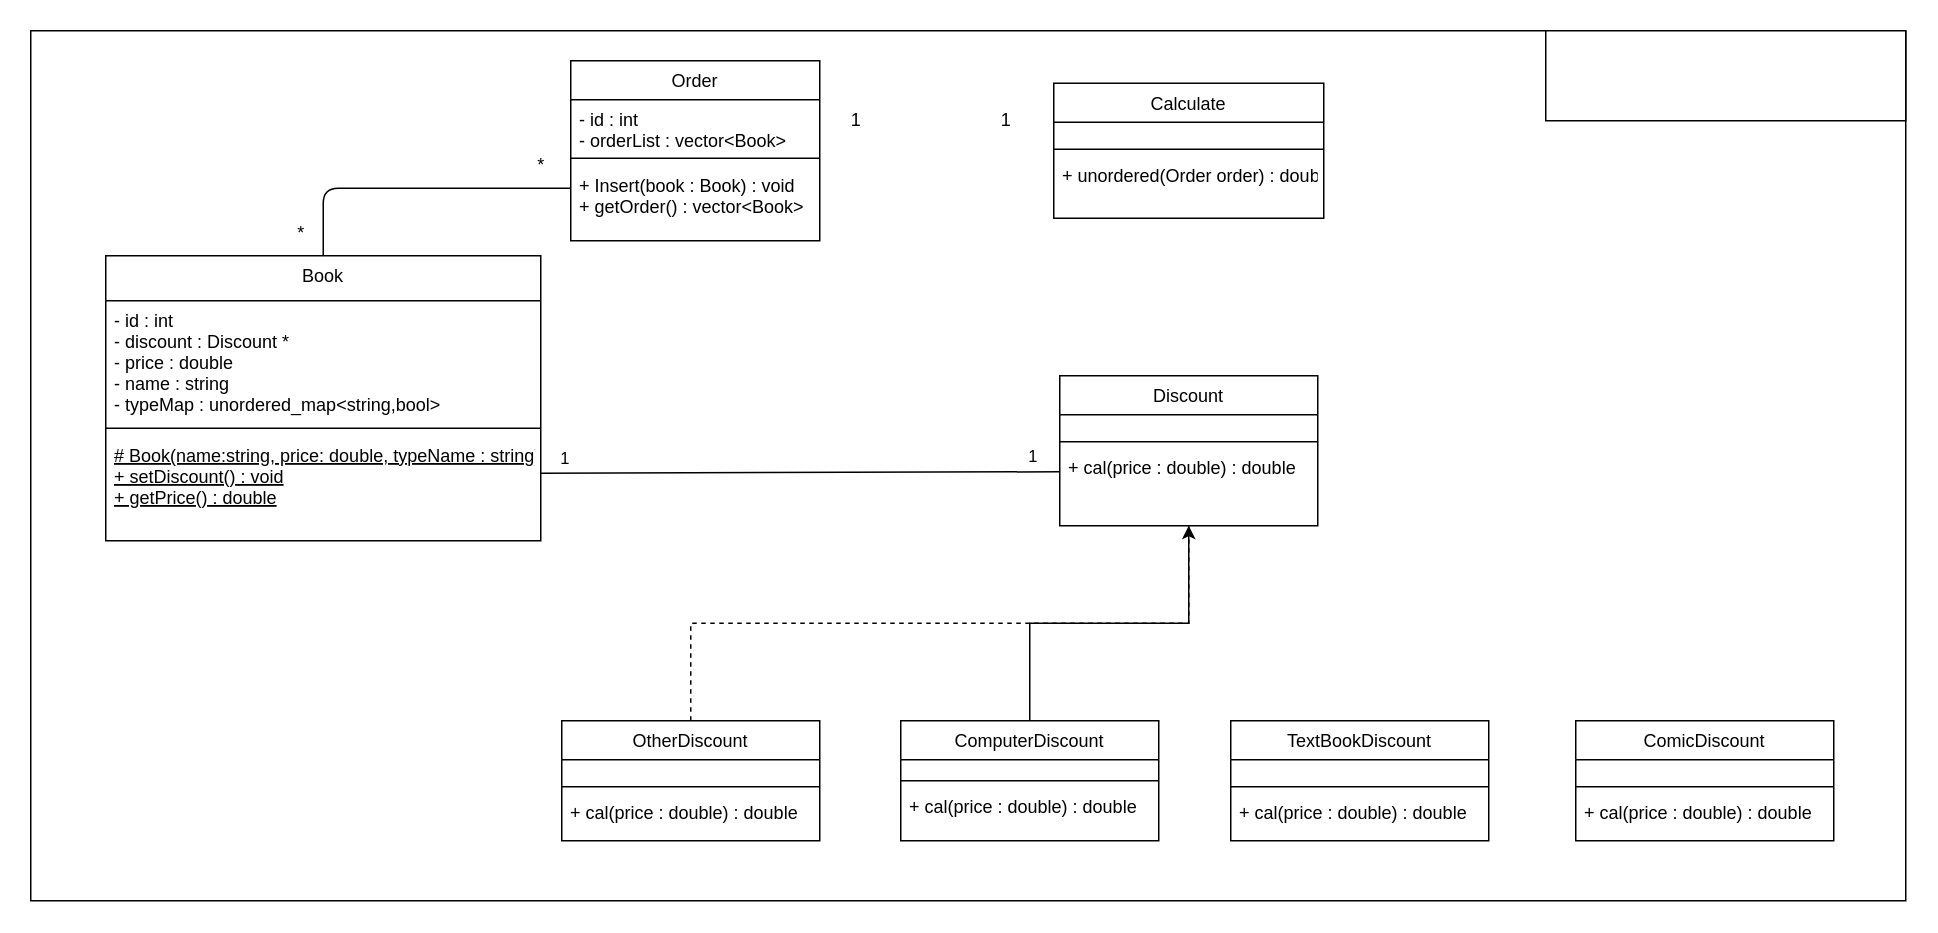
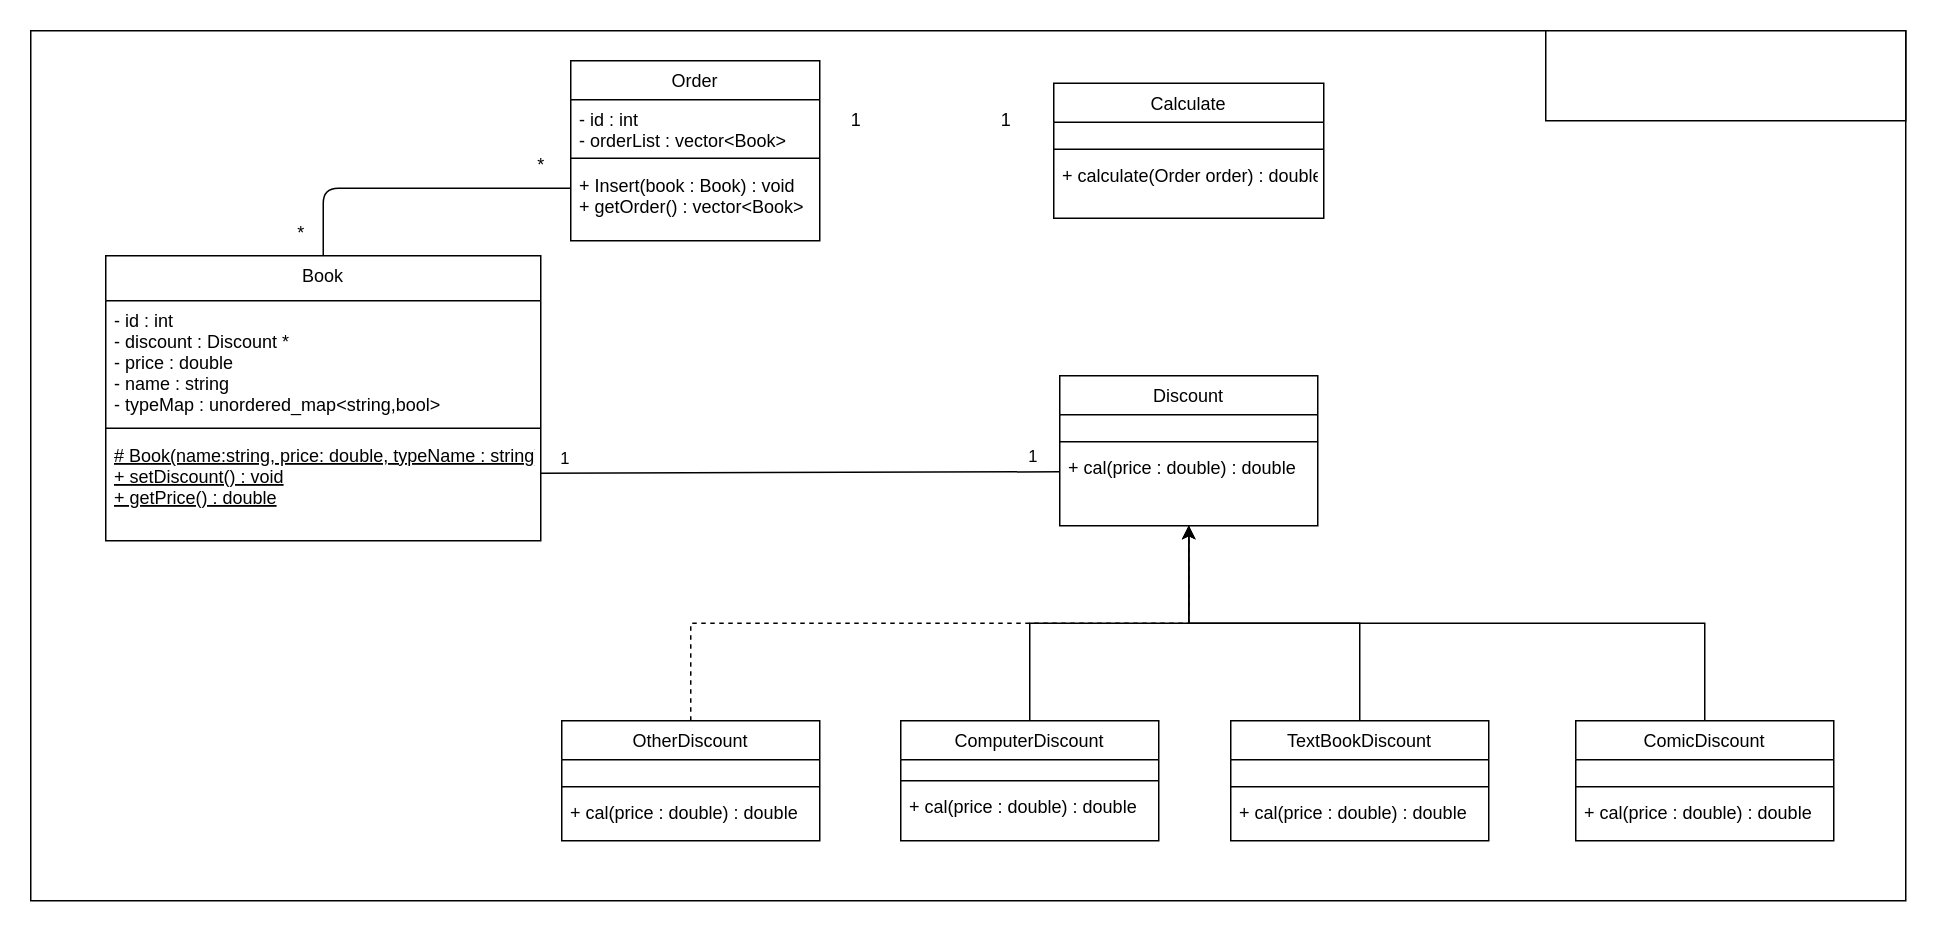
node "+ unordered(Order order) : double": label "+ unordered(Order order) : double" -> "+ calculate(Order order) : double"
edge "ComicDiscount" -> "Discount": added
edge "TextBookDiscount" -> "Discount": added
